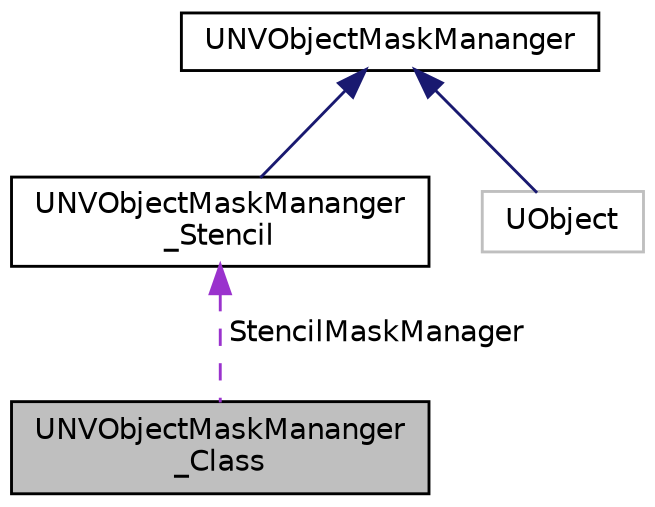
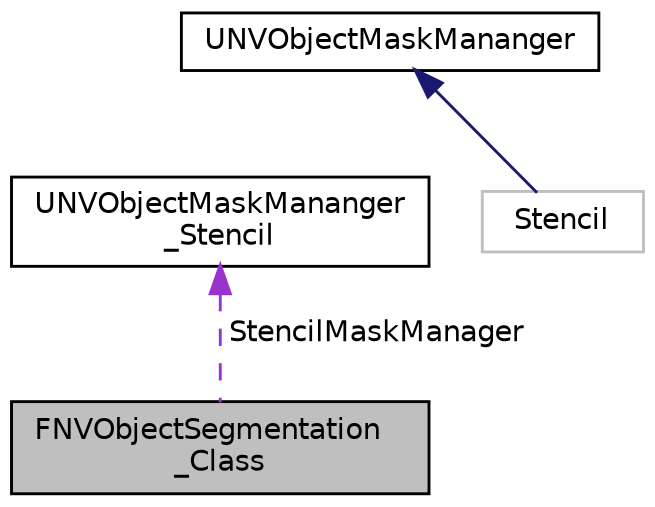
edge "UNVObjectMaskMananger _Stencil" -> "UNVObjectMaskMananger": removed
node "UObject": label "UObject" -> "Stencil"
node "UNVObjectMaskMananger _Class": label "UNVObjectMaskMananger _Class" -> "FNVObjectSegmentation _Class"
